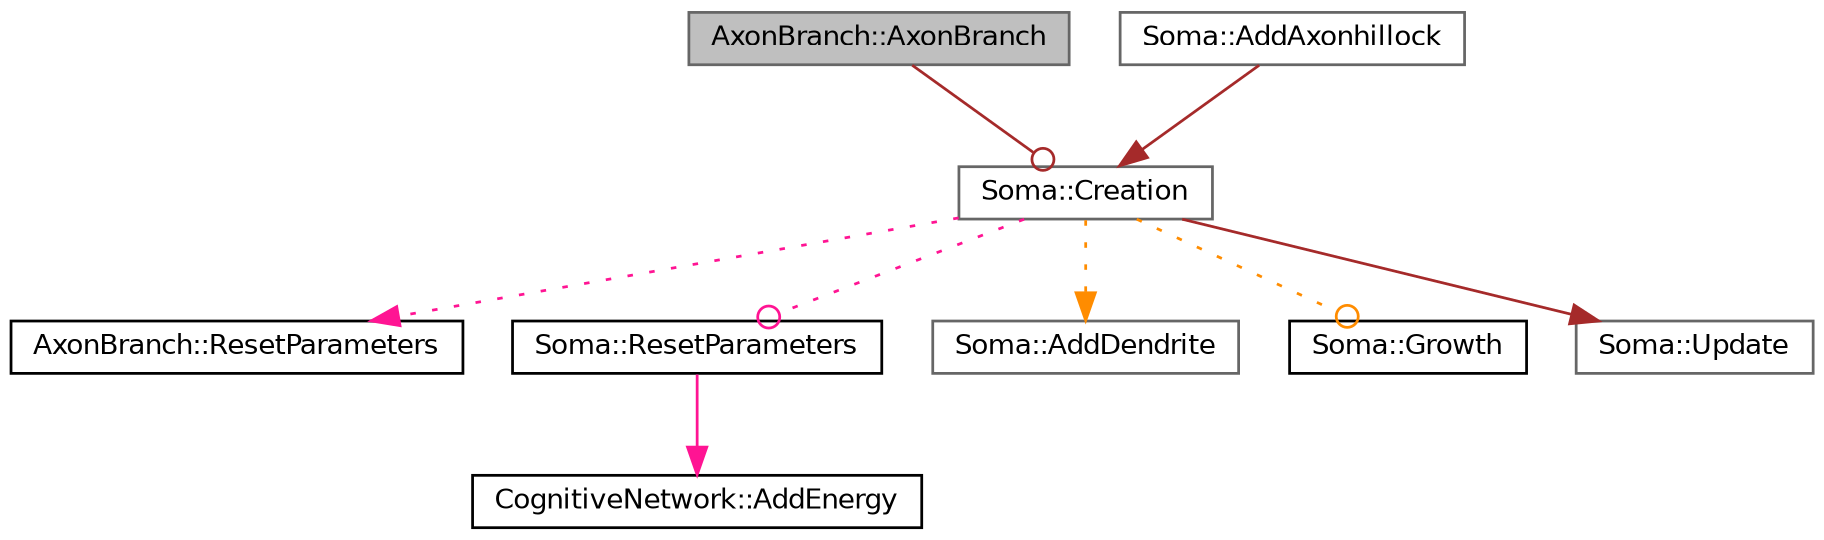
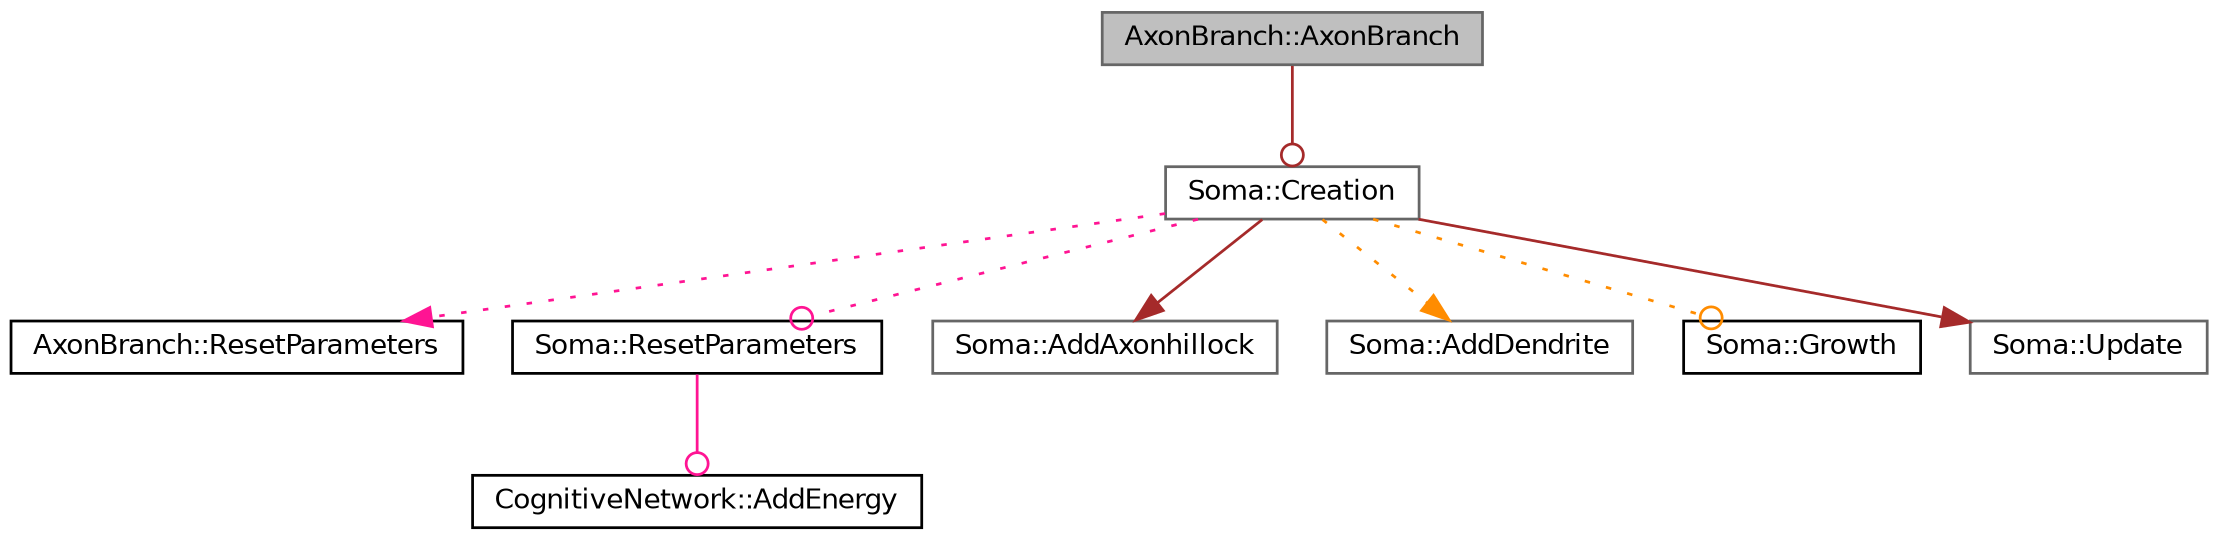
edge "Soma::AddAxonhillock" -> "Soma::Creation": reversed
edge "Soma::ResetParameters" -> "CognitiveNetwork::AddEnergy": arrowhead normal -> odot
